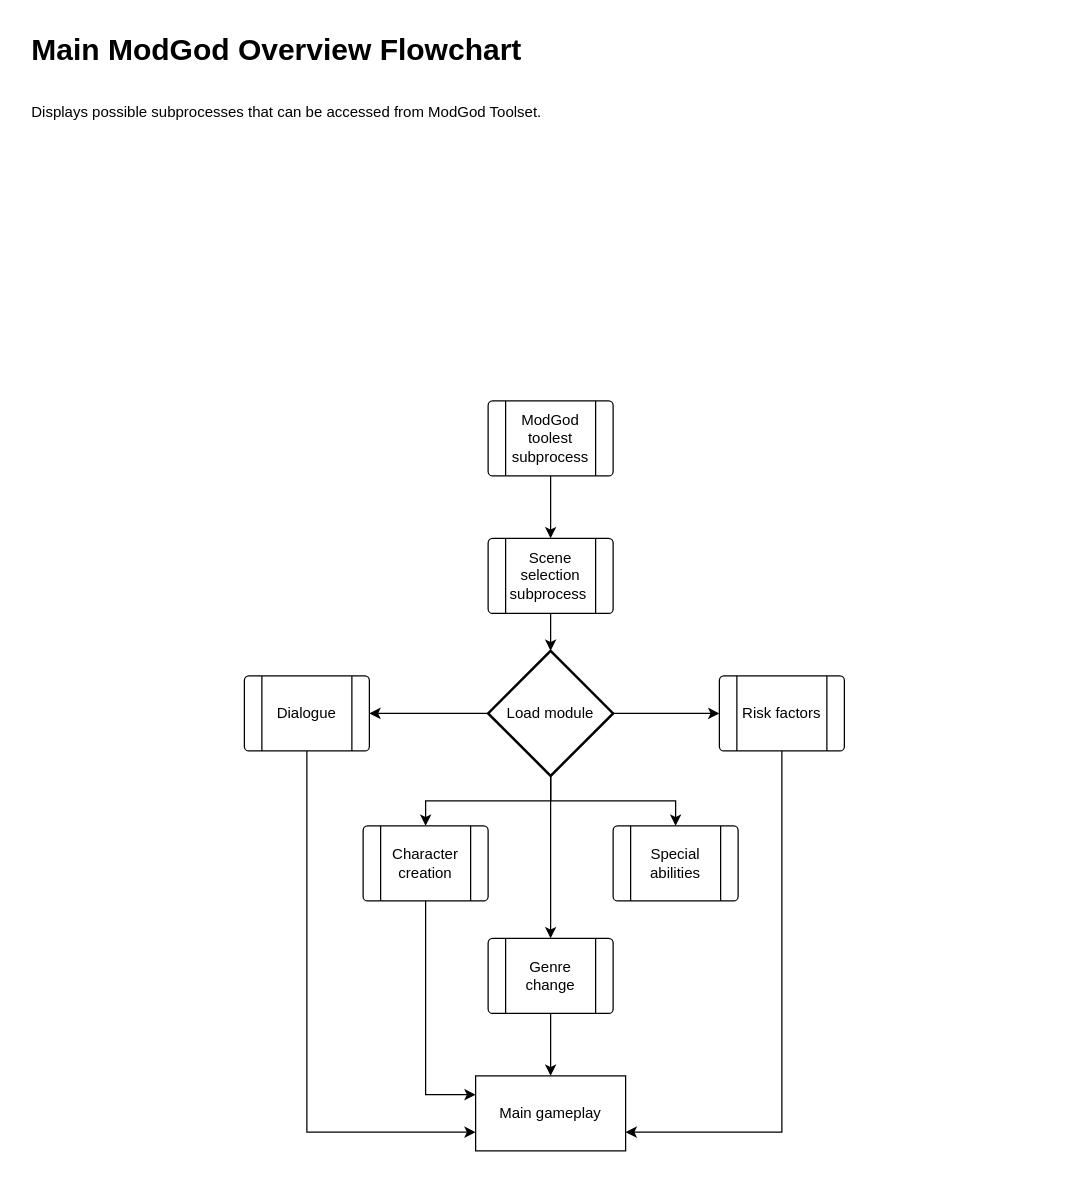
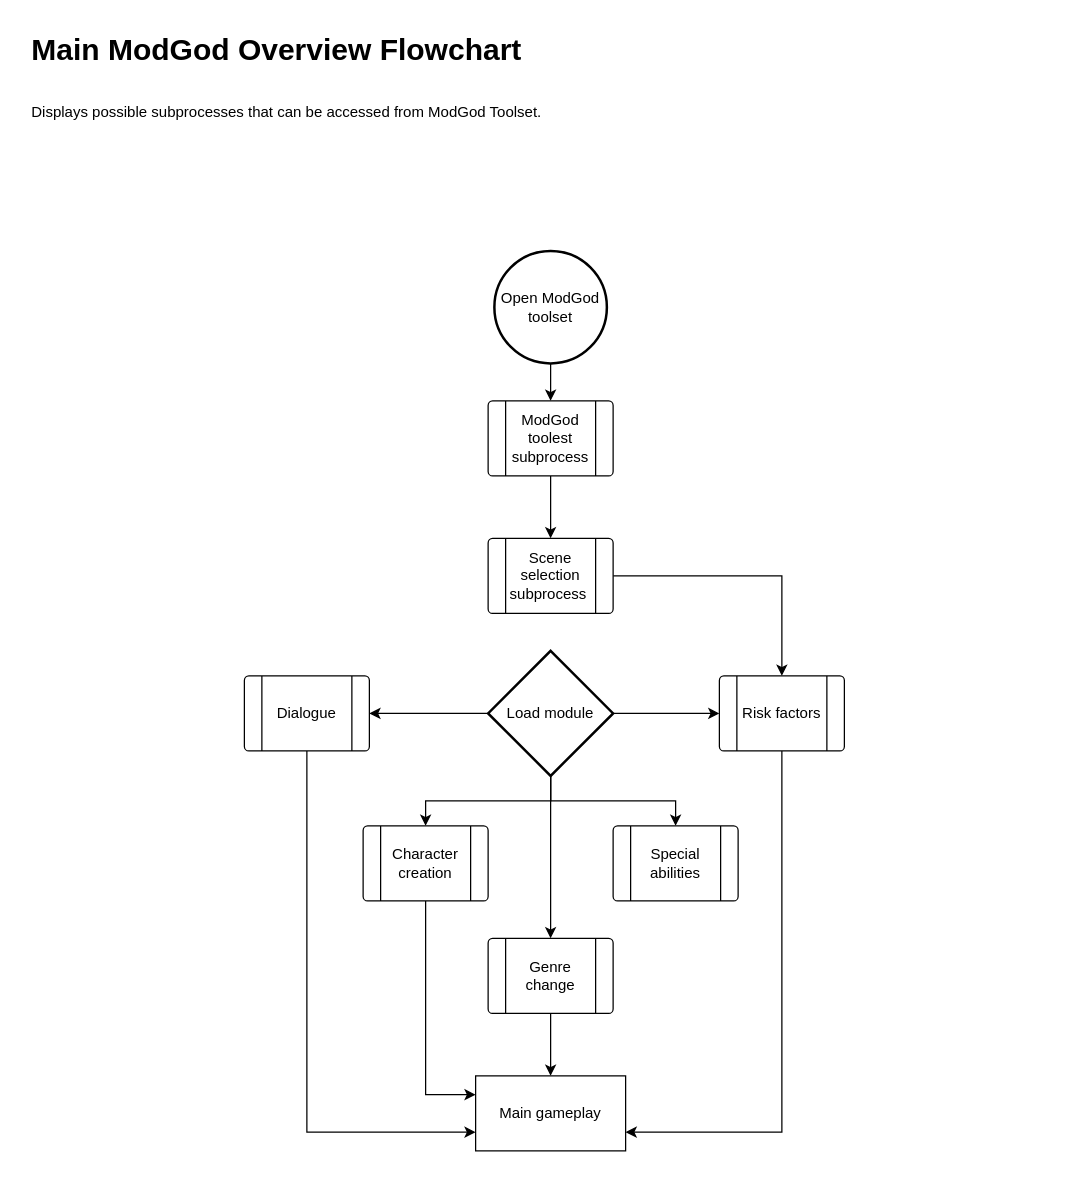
node "Open ModGod toolset": added
edge "Open ModGod toolset" -> "ModGod toolest subprocess": added
edge "Scene selection subprocess" -> "Load module": now "Scene selection subprocess" -> "Risk factors"
